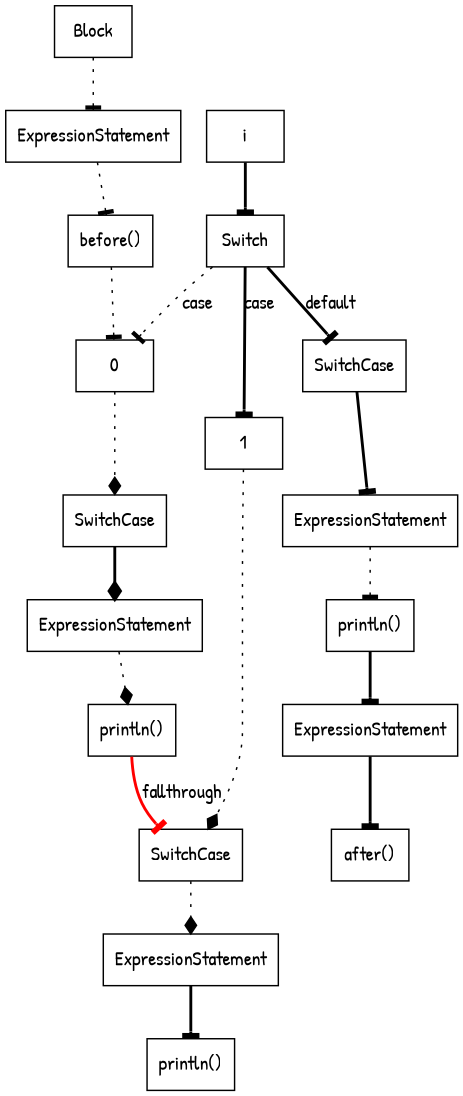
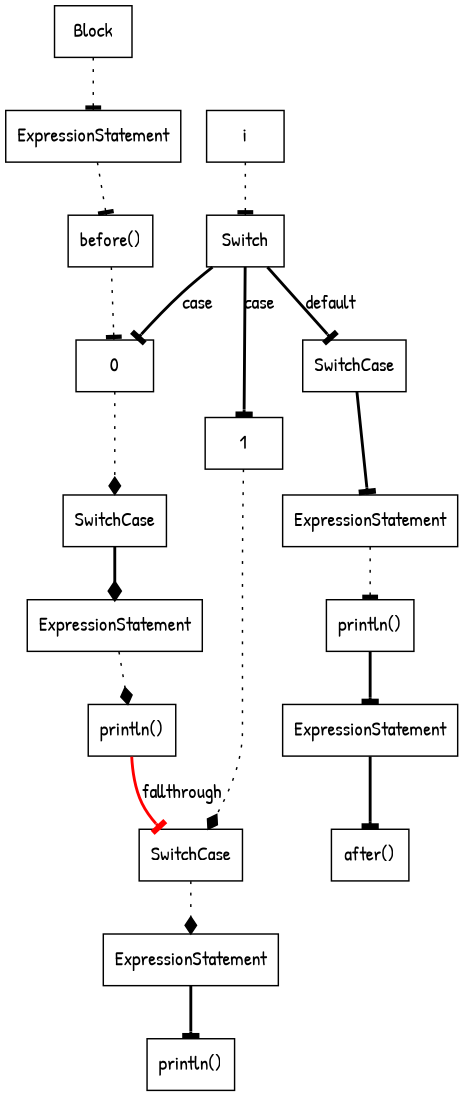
edge "i" -> "Switch": style bold -> dotted
edge "Switch" -> "0": style dotted -> bold
